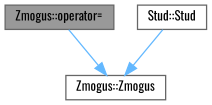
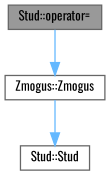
node "Zmogus::operator=": label "Zmogus::operator=" -> "Stud::operator="
edge "Stud::Stud" -> "Zmogus::Zmogus": reversed
